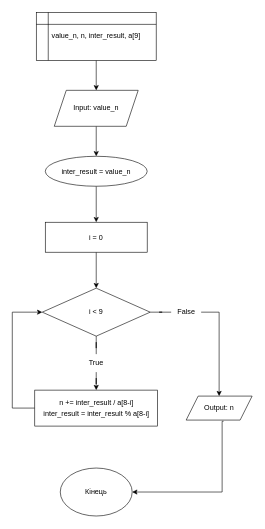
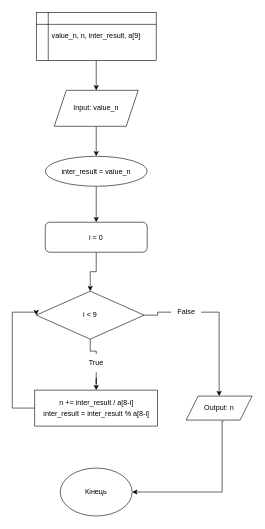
node "i = 0": shape rectangle -> rounded rectangle
node "i < 9": moved (96, 312) -> (90, 315)
